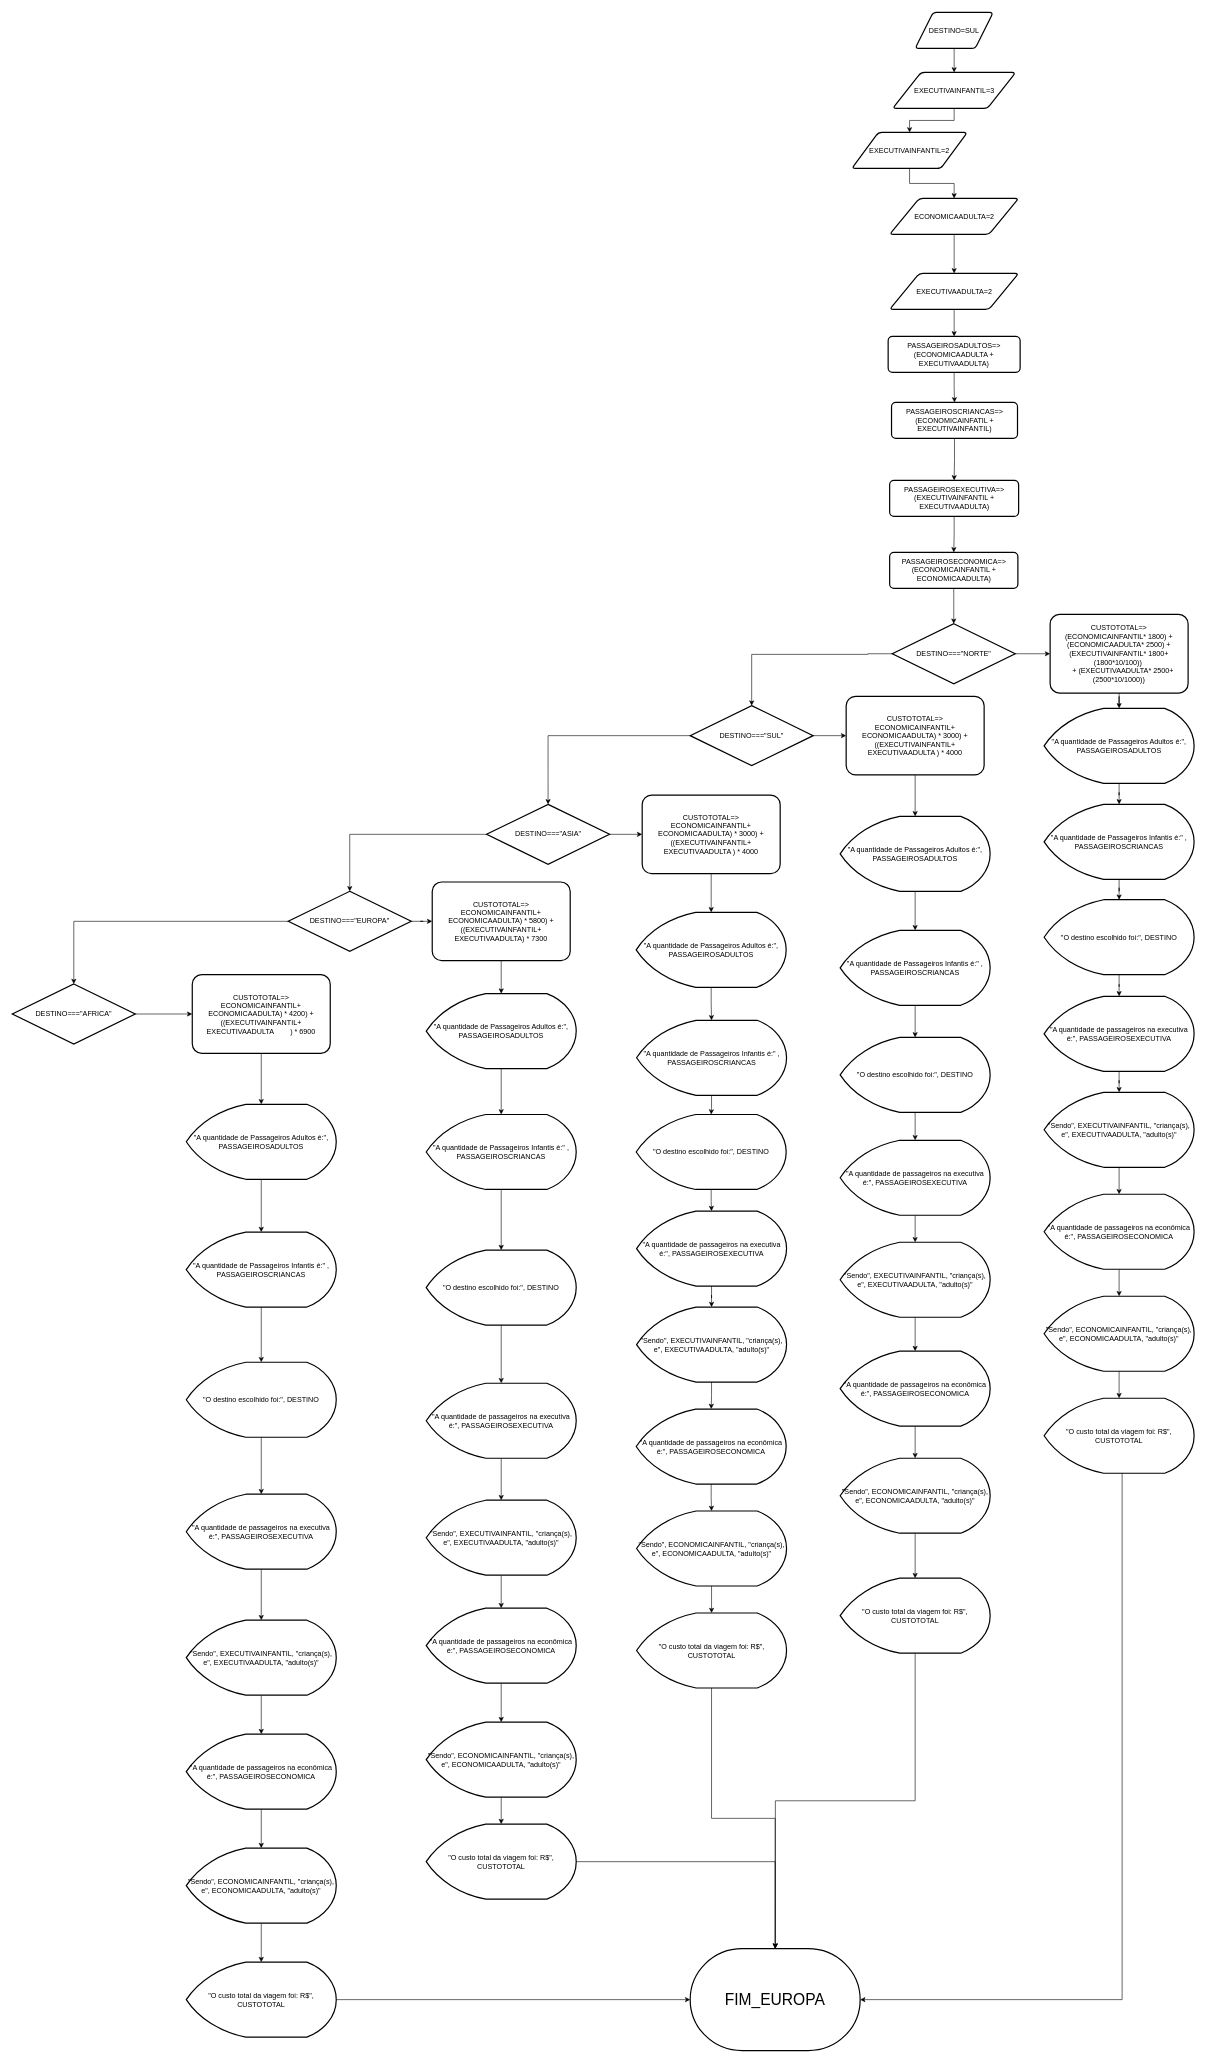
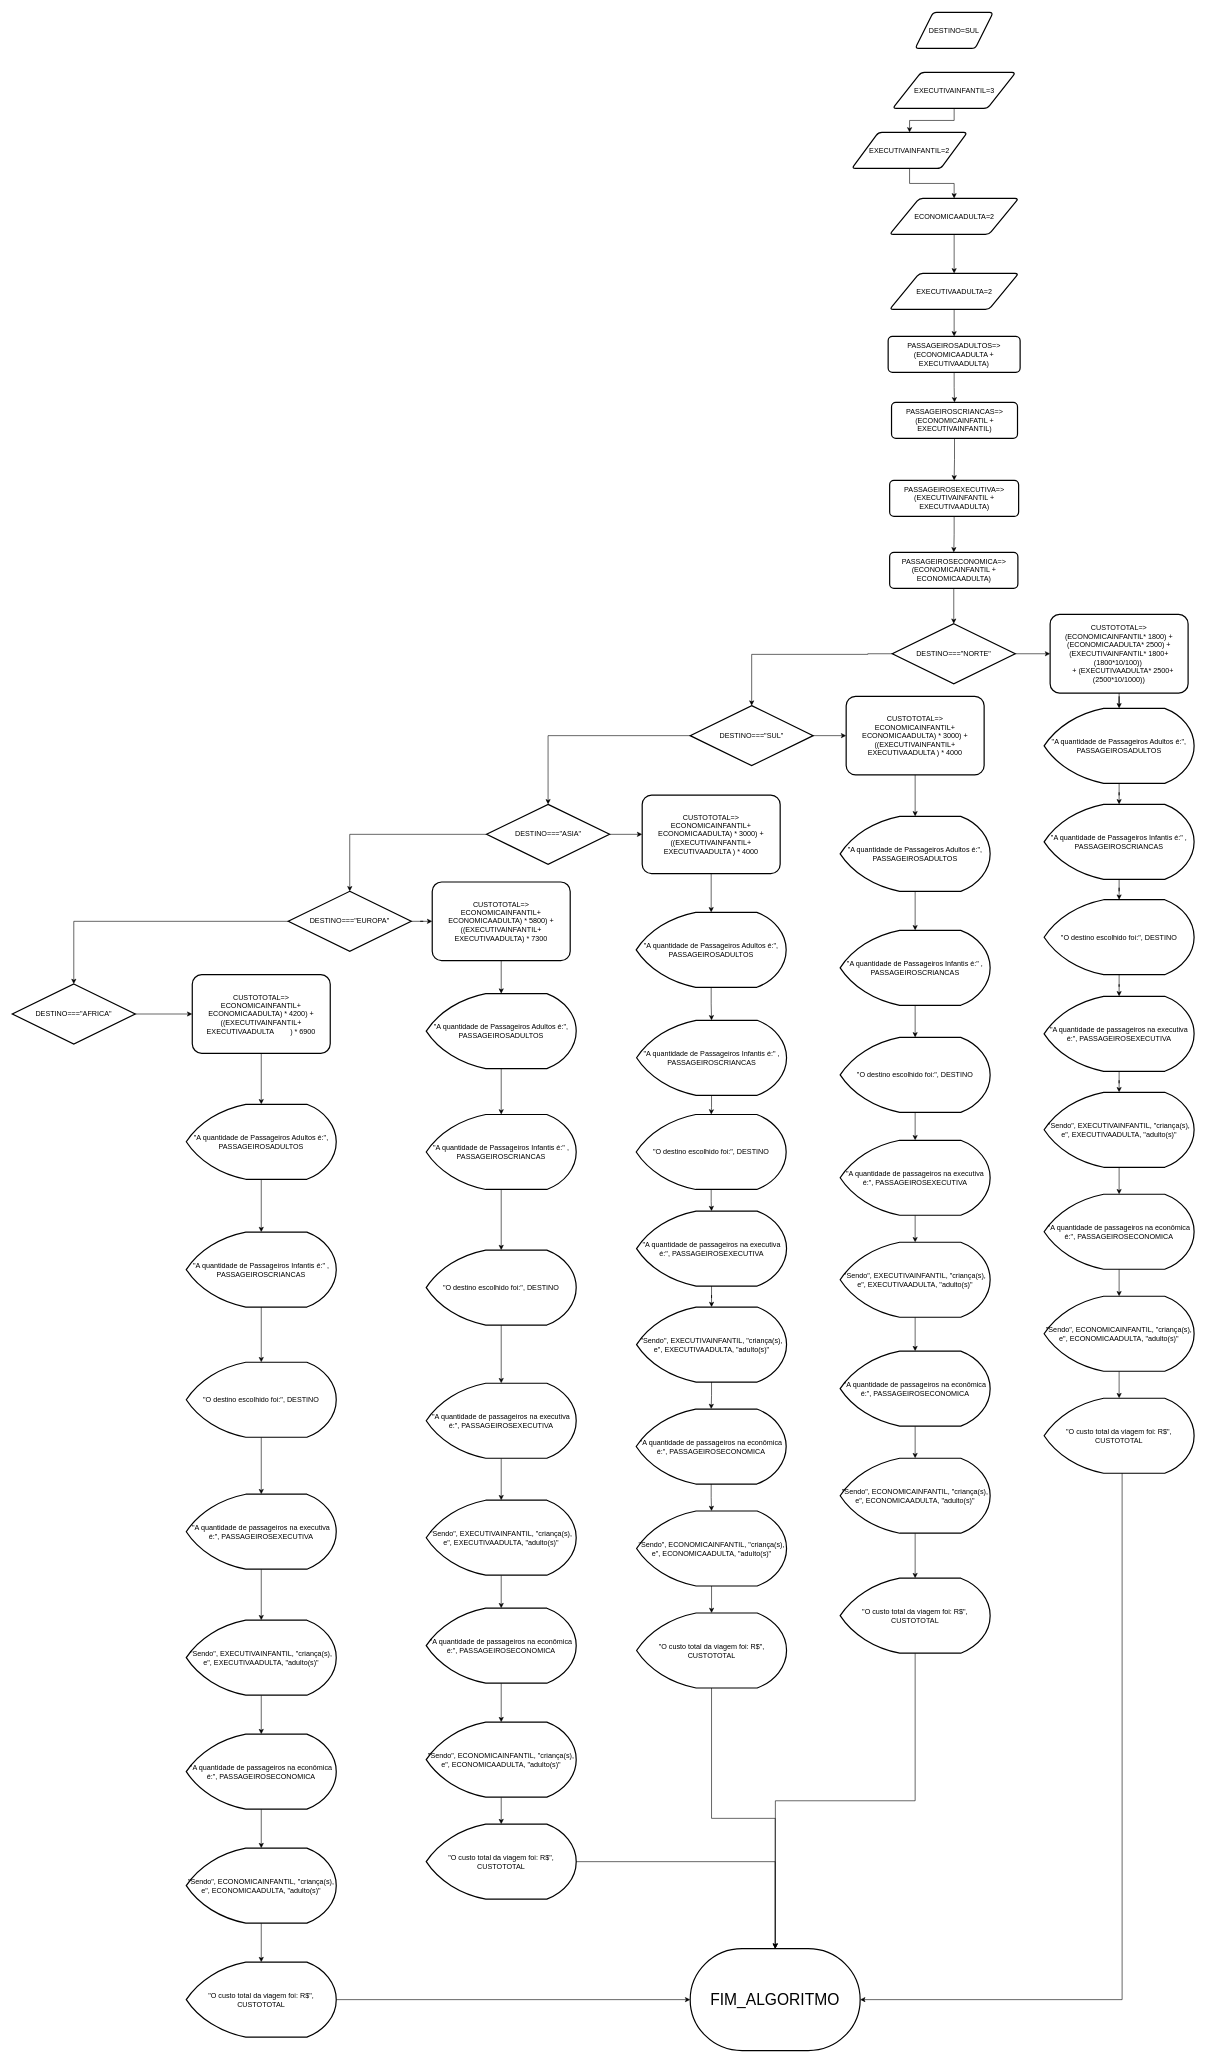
edge "DESTINO=SUL" -> "EXECUTIVAINFANTIL=3": removed
node "FIM_EUROPA": label "FIM_EUROPA" -> "FIM_ALGORITMO"
